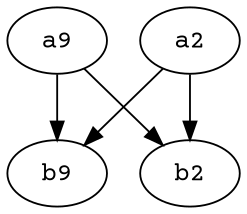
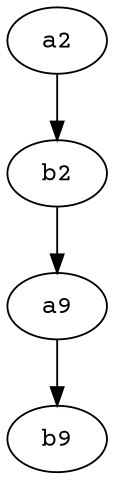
edge "a9" -> "b2": reversed
edge "a2" -> "b9": removed
